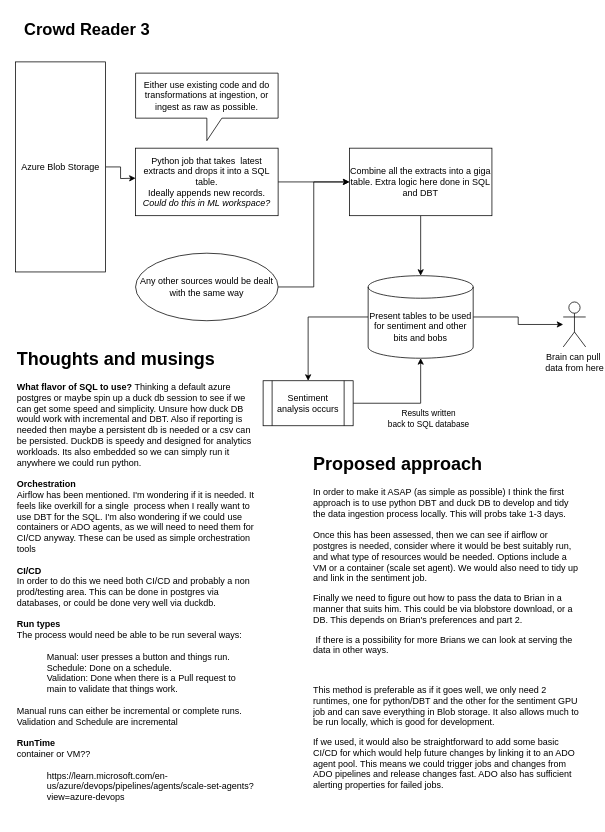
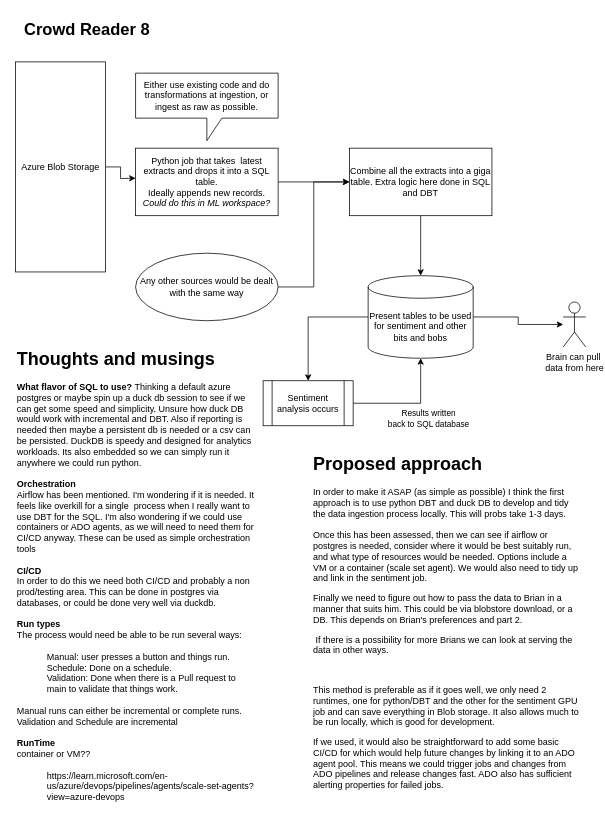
node "Crowd Reader 3": label "Crowd Reader 3" -> "Crowd Reader 8"
